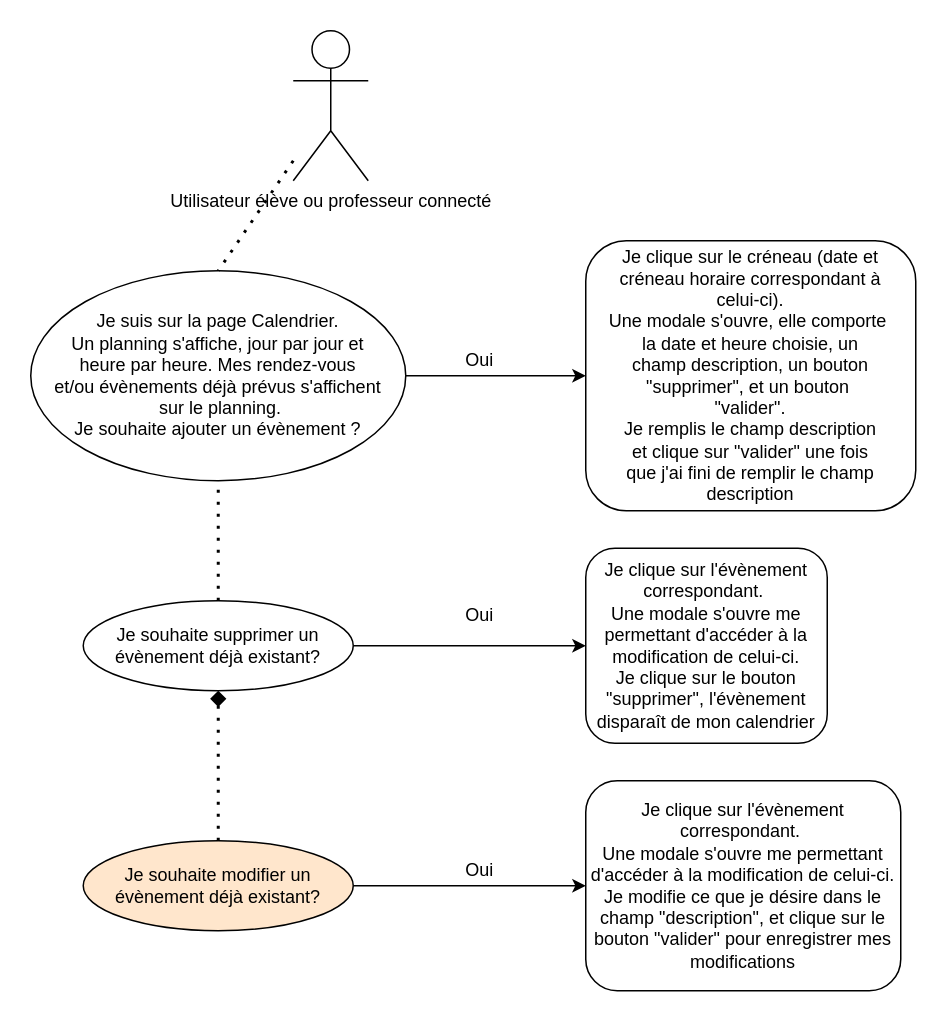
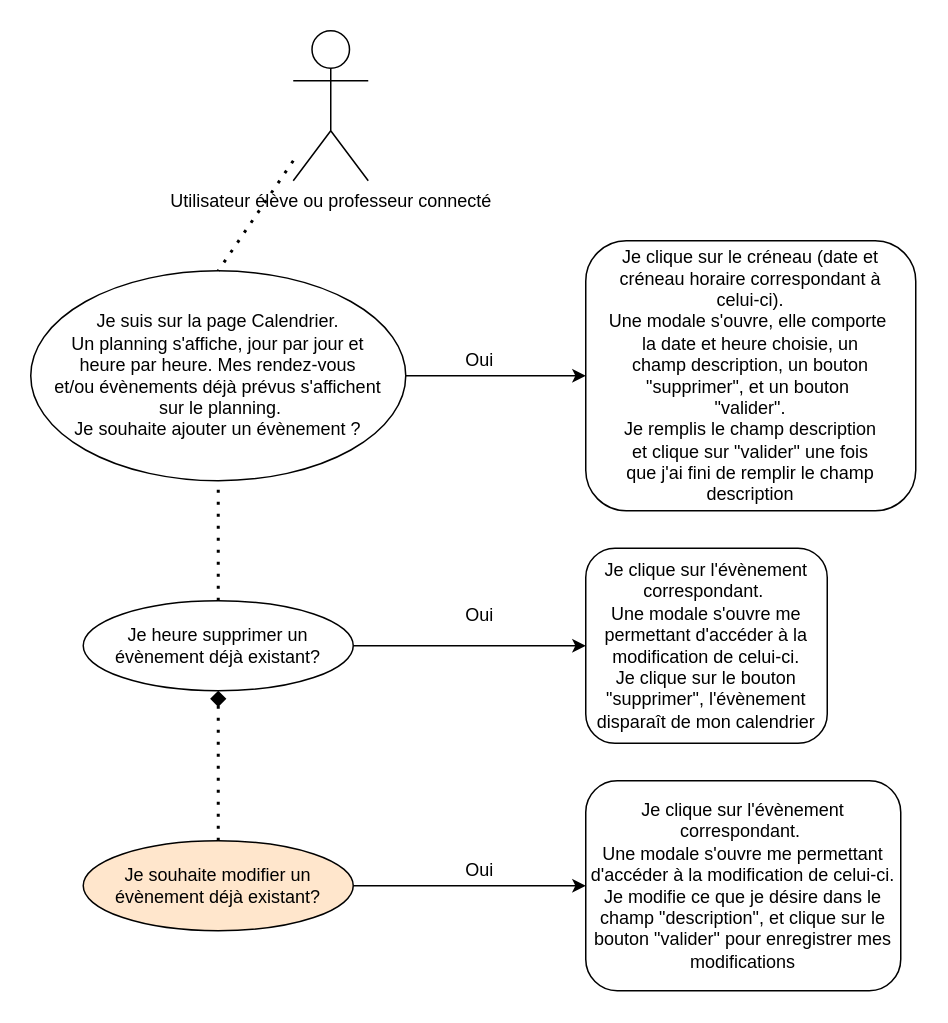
node "Je souhaite supprimer un évènement déjà existant?": label "Je souhaite supprimer un évènement déjà existant?" -> "Je heure supprimer un évènement déjà existant?"
